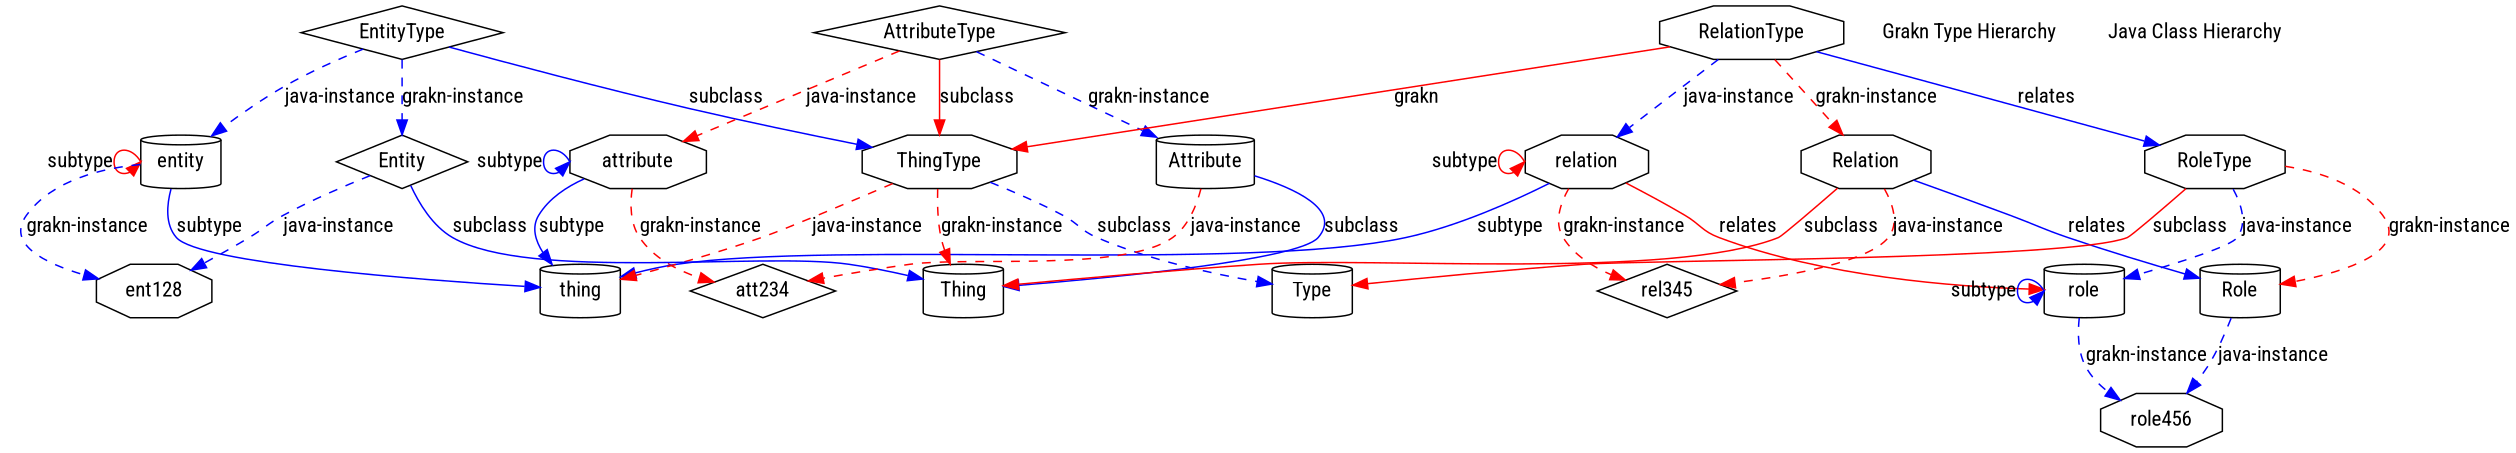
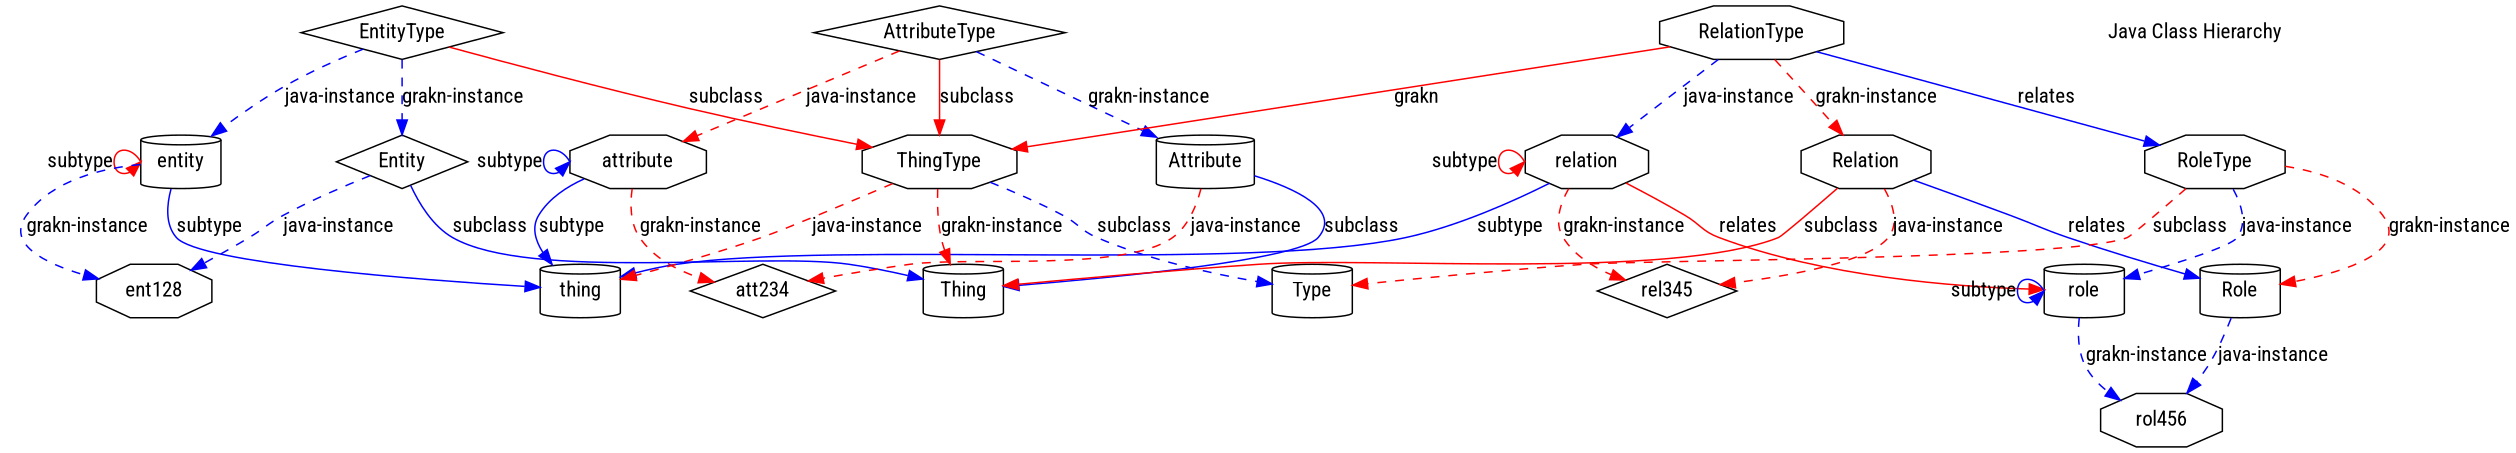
node "Grakn Type Hierarchy": removed
edge "EntityType" -> "ThingType": color blue -> red
edge "RoleType" -> "Type": style solid -> dashed
node "role456": label "role456" -> "rol456"
